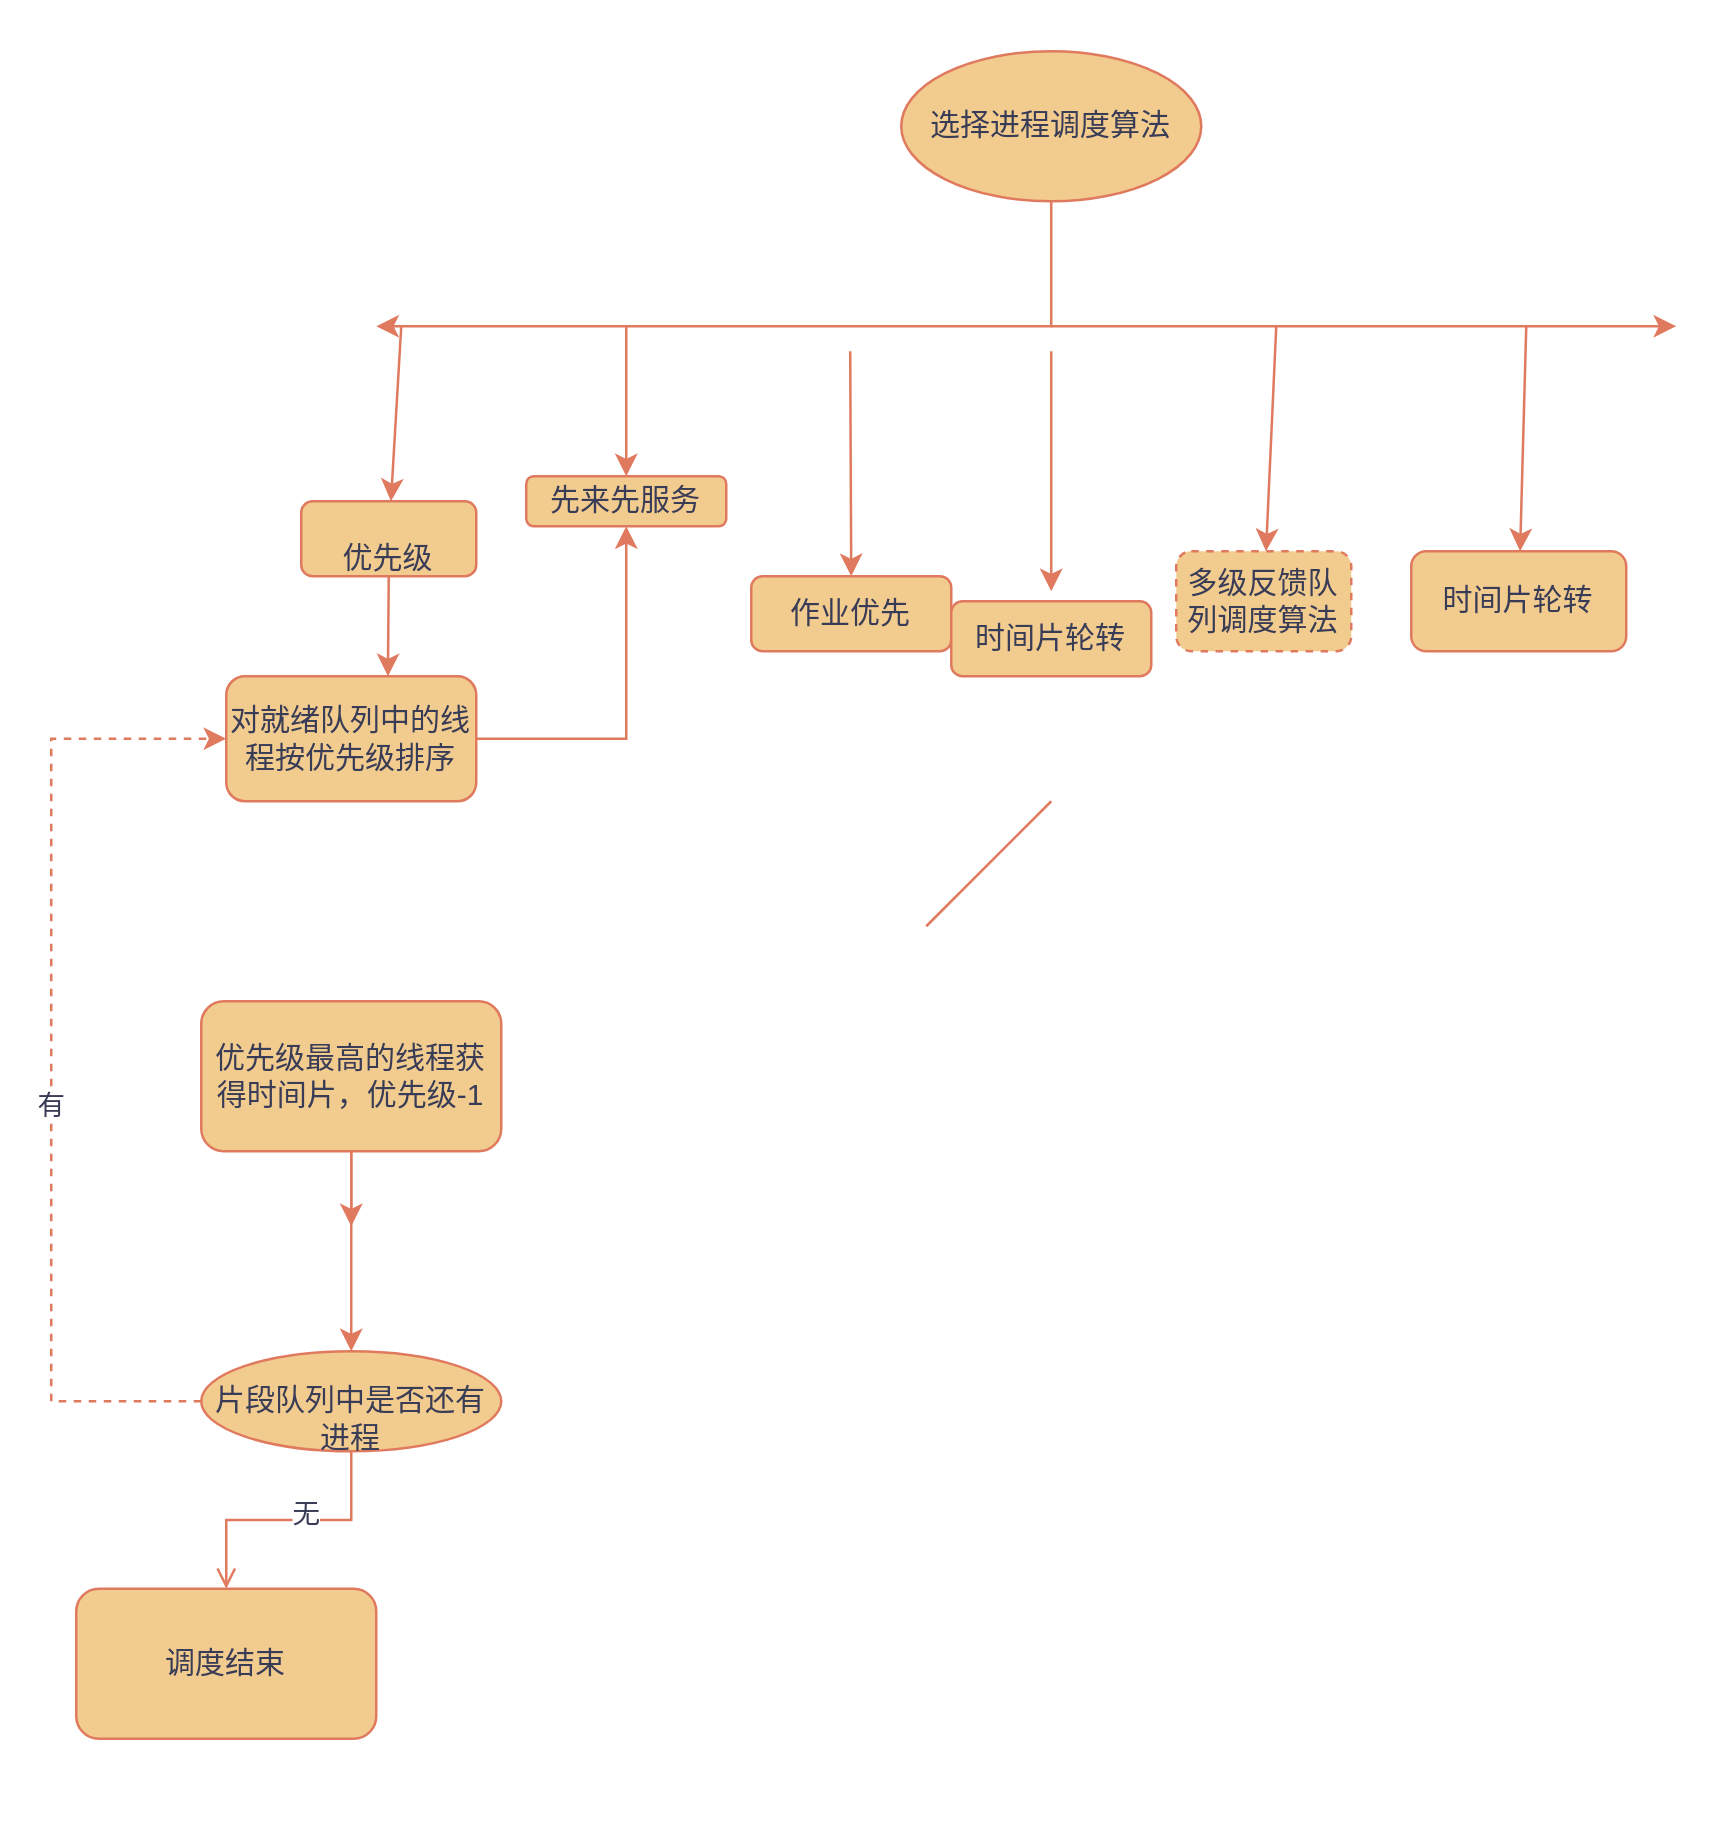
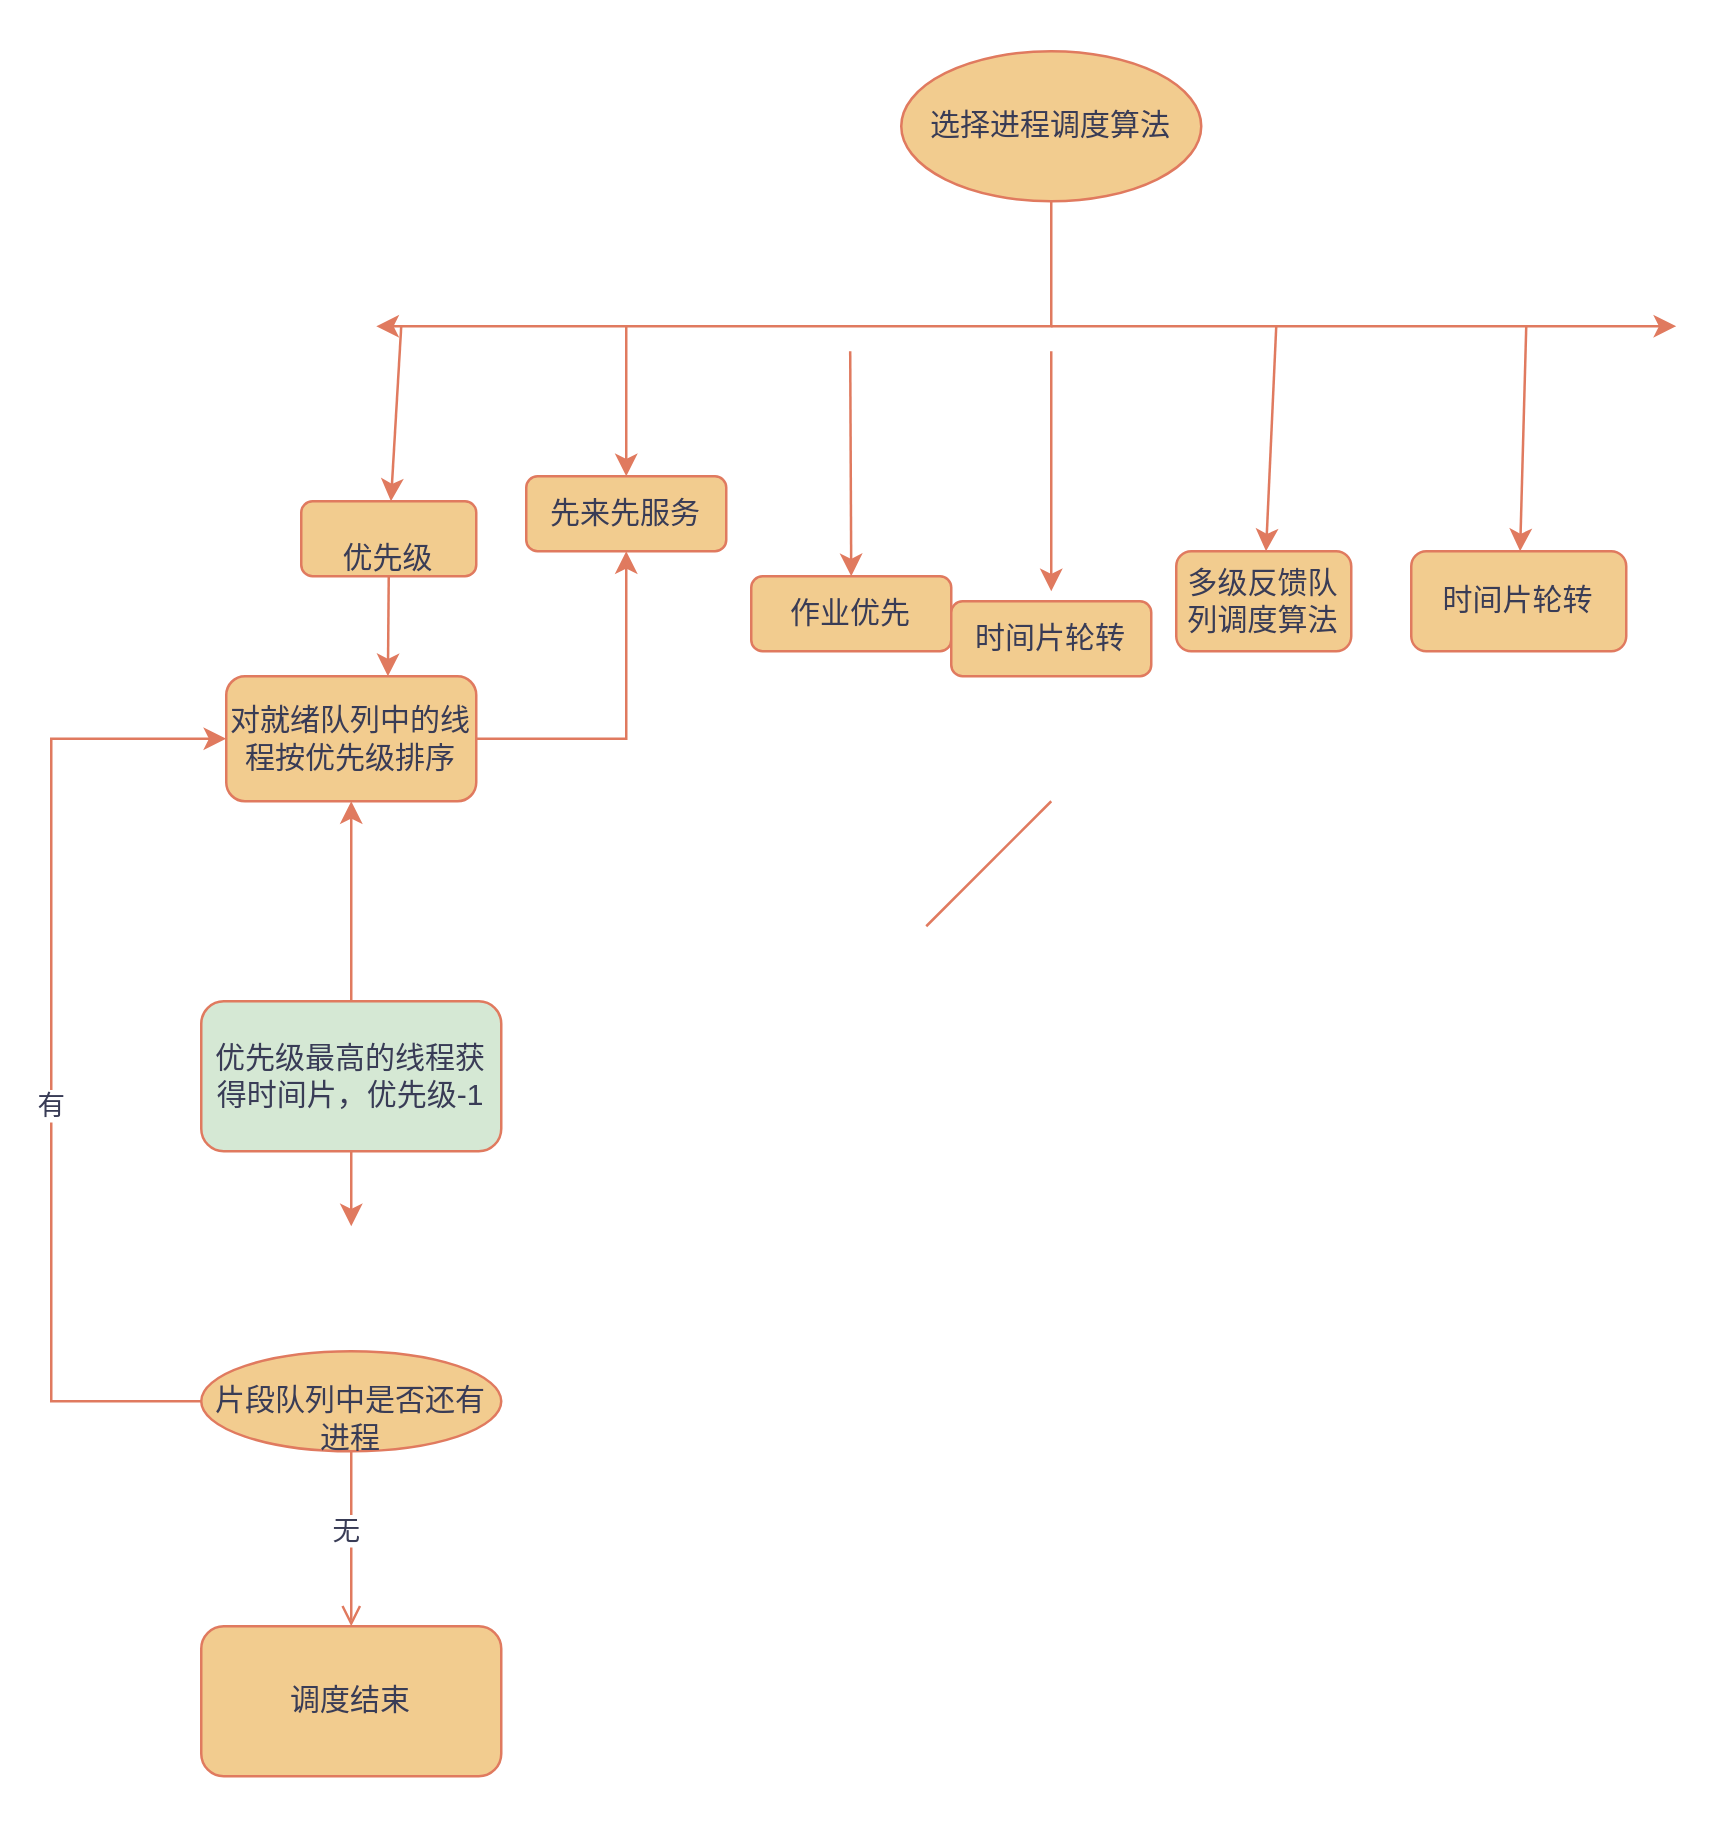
node "先来先服务": size 200x50 -> 200x75
node "多级反馈队列调度算法": style dashed -> solid
edge "片段队列中是否还有进程" -> "对就绪队列中的线程按优先级排序": style dashed -> solid
node "优先级最高的线程获得时间片，优先级-1": fillcolor #f2cc8f -> #d5e8d4
edge "优先级最高的线程获得时间片，优先级-1" -> "片段队列中是否还有进程": now "优先级最高的线程获得时间片，优先级-1" -> "对就绪队列中的线程按优先级排序"
node "调度结束": moved (226, 1664) -> (351, 1701)
